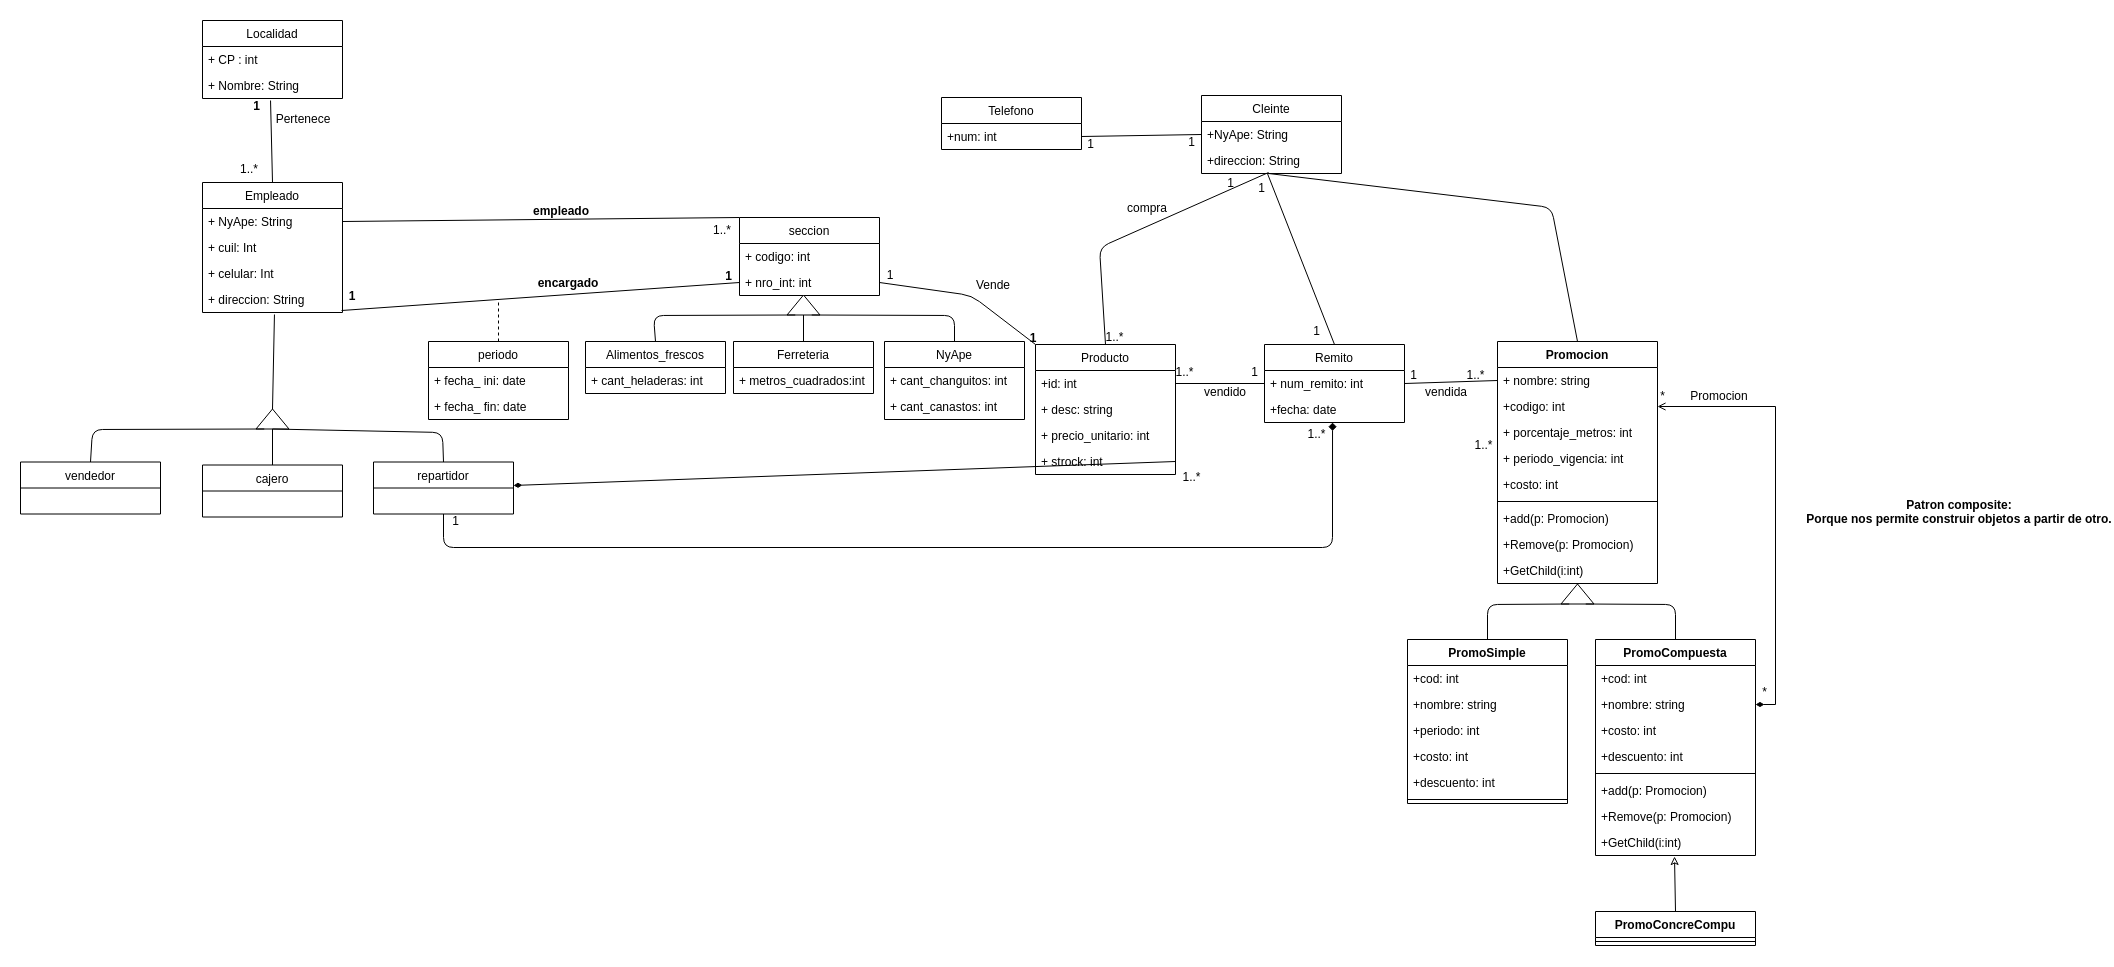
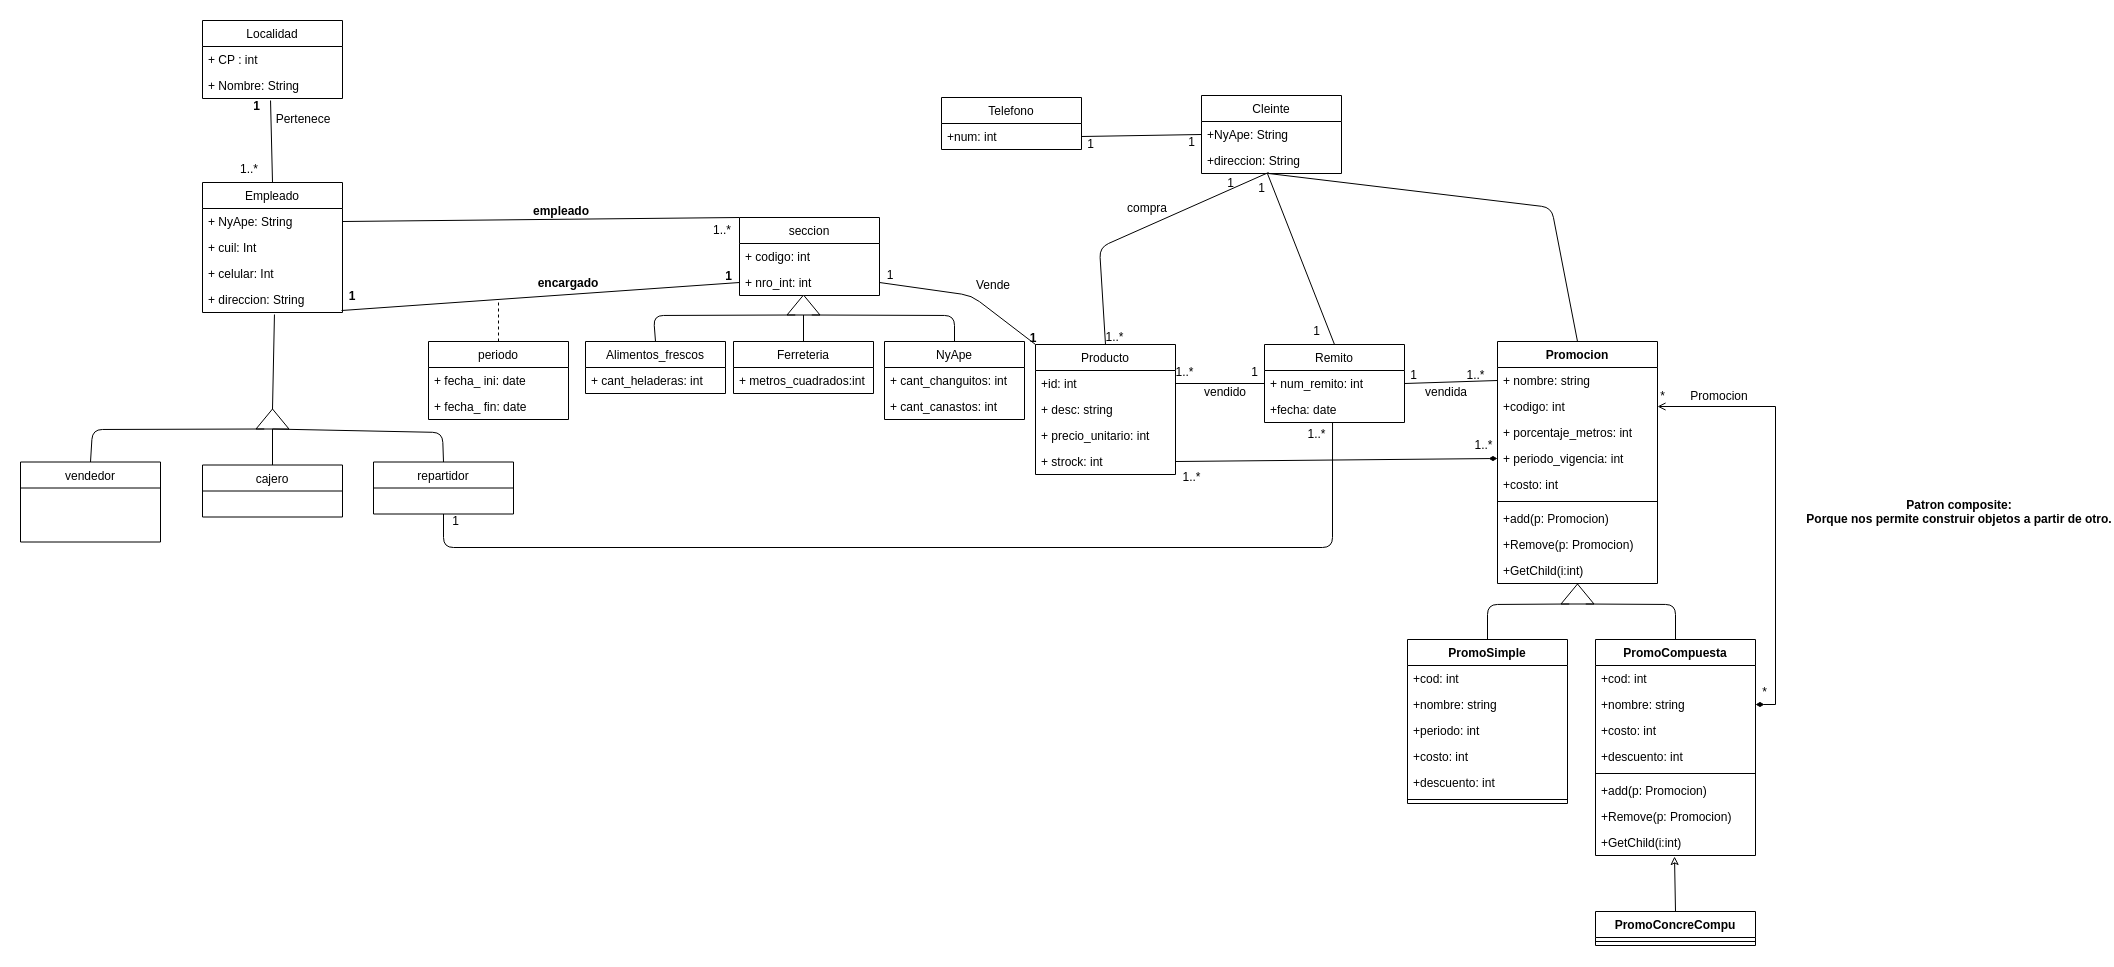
edge "repartidor" -> "+fecha: date": arrowhead diamond -> none
edge "+ strock: int" -> "repartidor": now "+ strock: int" -> "+ periodo_vigencia: int"
node "vendedor": size 140x52 -> 140x80
